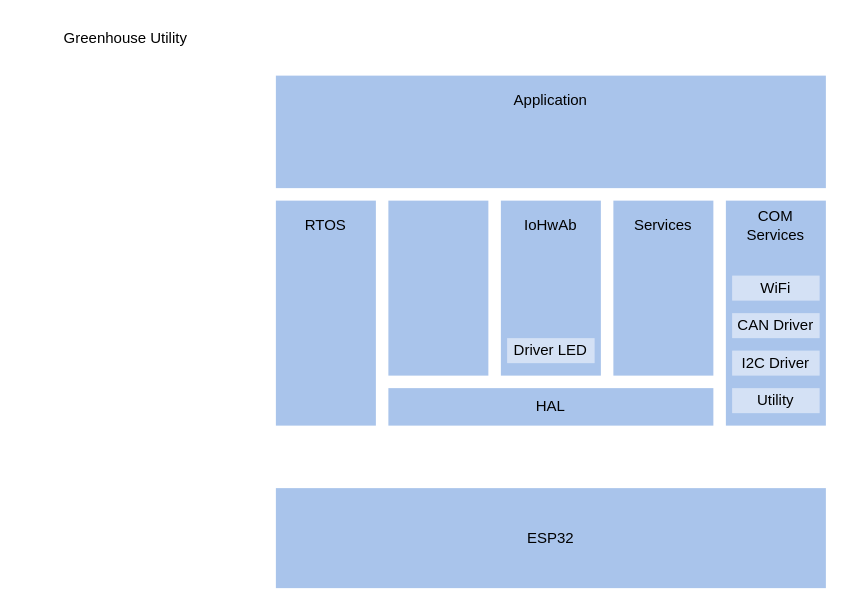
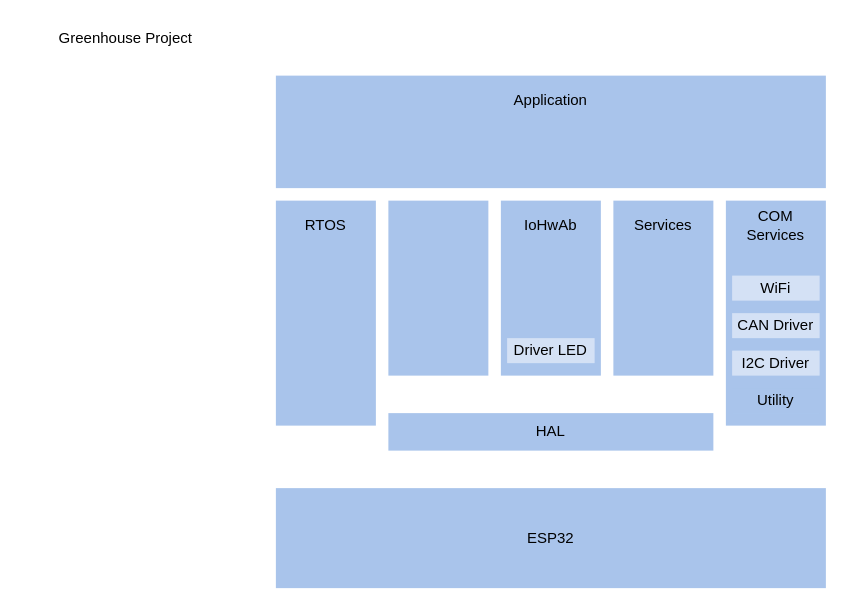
node "Greenhouse Utility": label "Greenhouse Utility" -> "Greenhouse Project"
node "Utility": fillcolor #d4e1f5 -> #a9c4eb
node "HAL": moved (551, 407) -> (551, 432)
